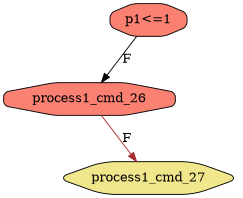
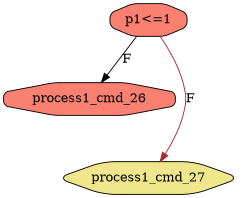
edge "process1_cmd_26" -> "process1_cmd_27": now "p1<=1" -> "process1_cmd_27"
